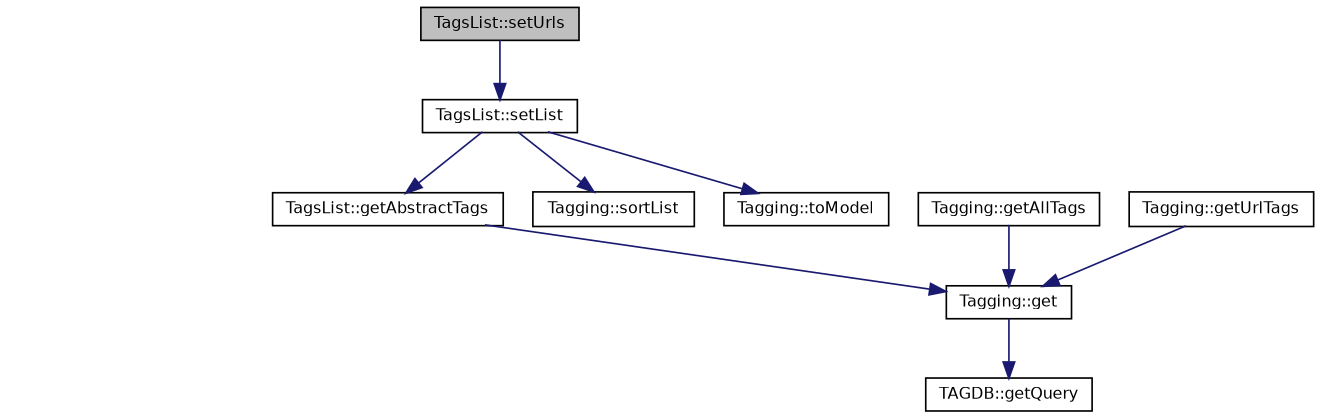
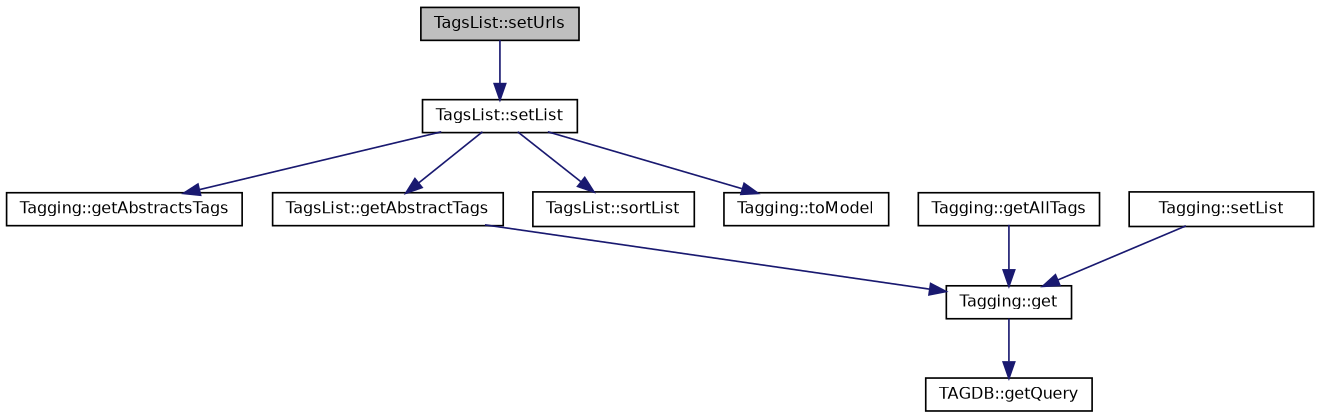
node "Tagging::getAbstractsTags": added
node "Tagging::sortList": label "Tagging::sortList" -> "TagsList::sortList"
node "Tagging::getUrlTags": label "Tagging::getUrlTags" -> "Tagging::setList"
